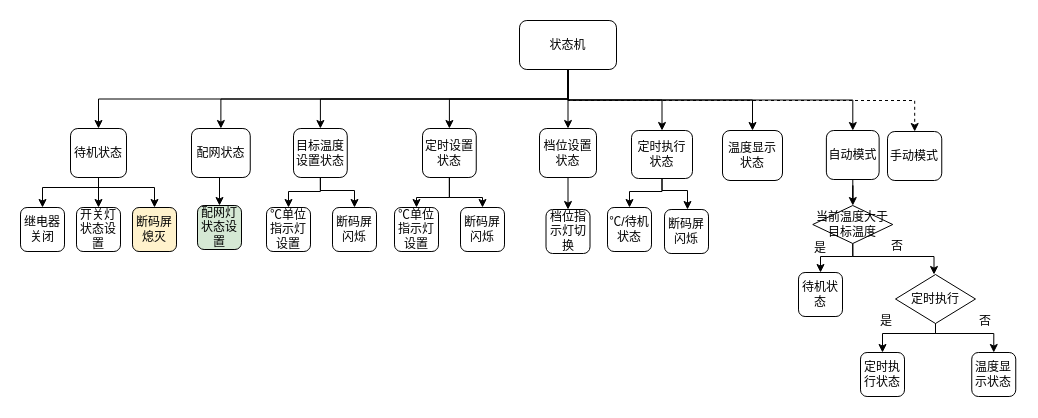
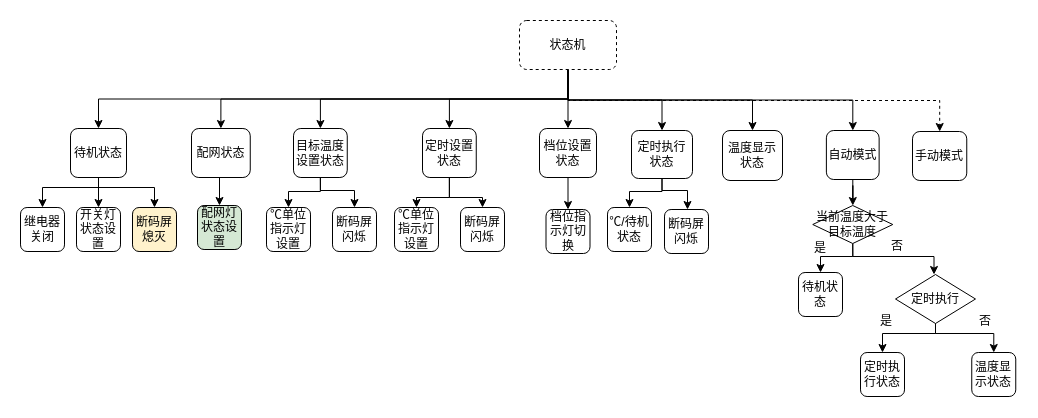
node "状态机": style solid -> dashed
node "手动模式": moved (915, 156) -> (940, 156)
